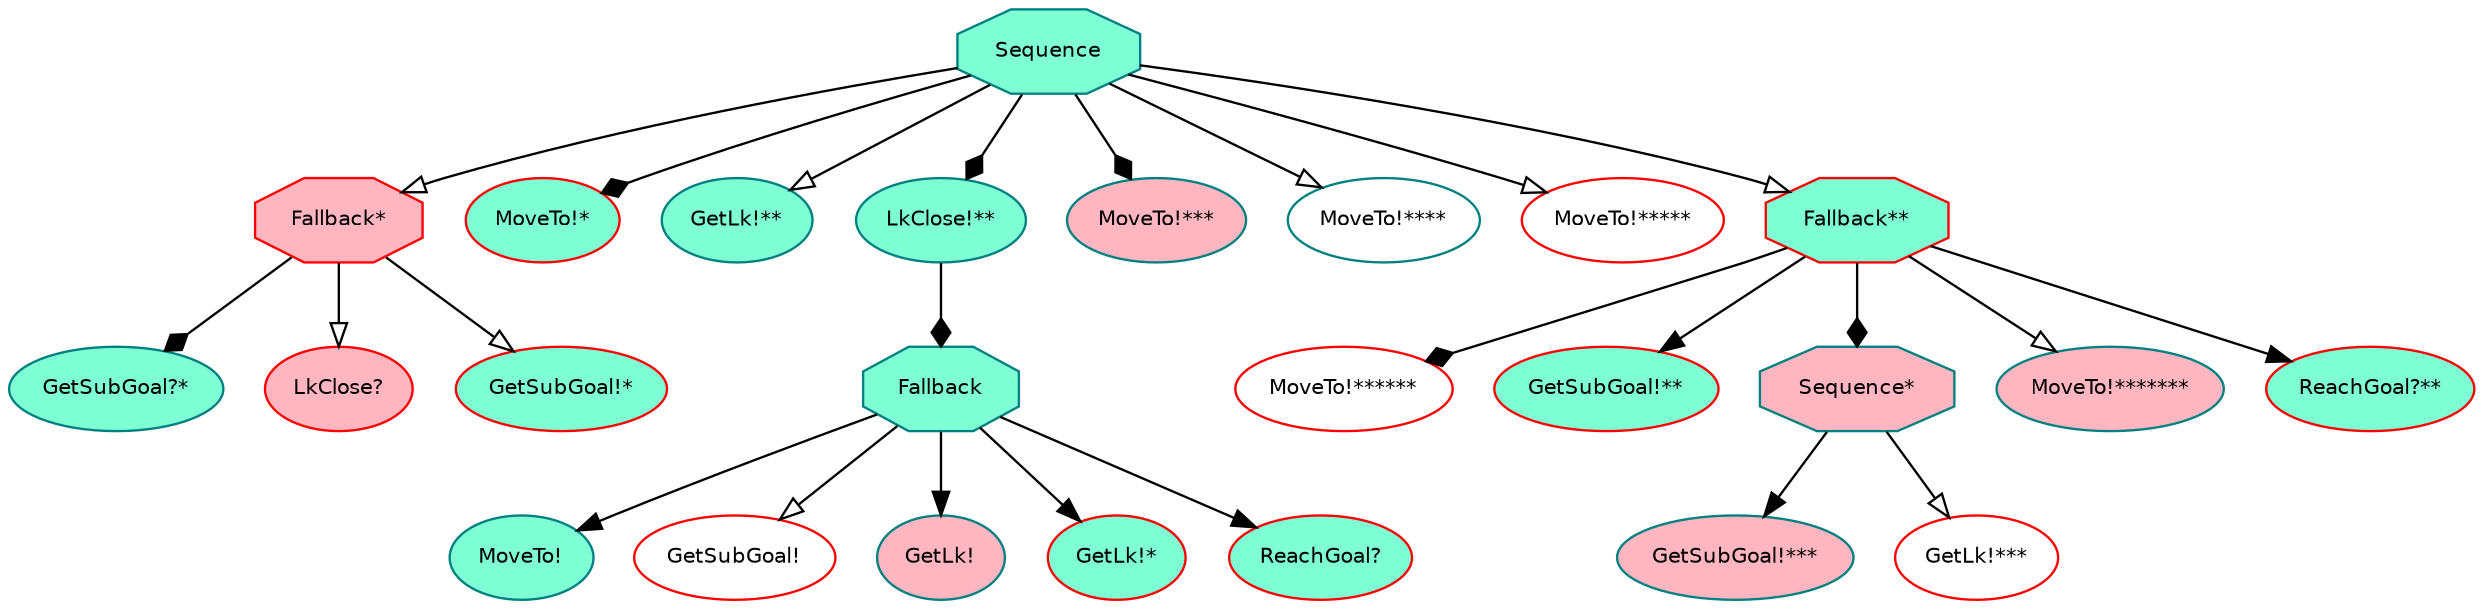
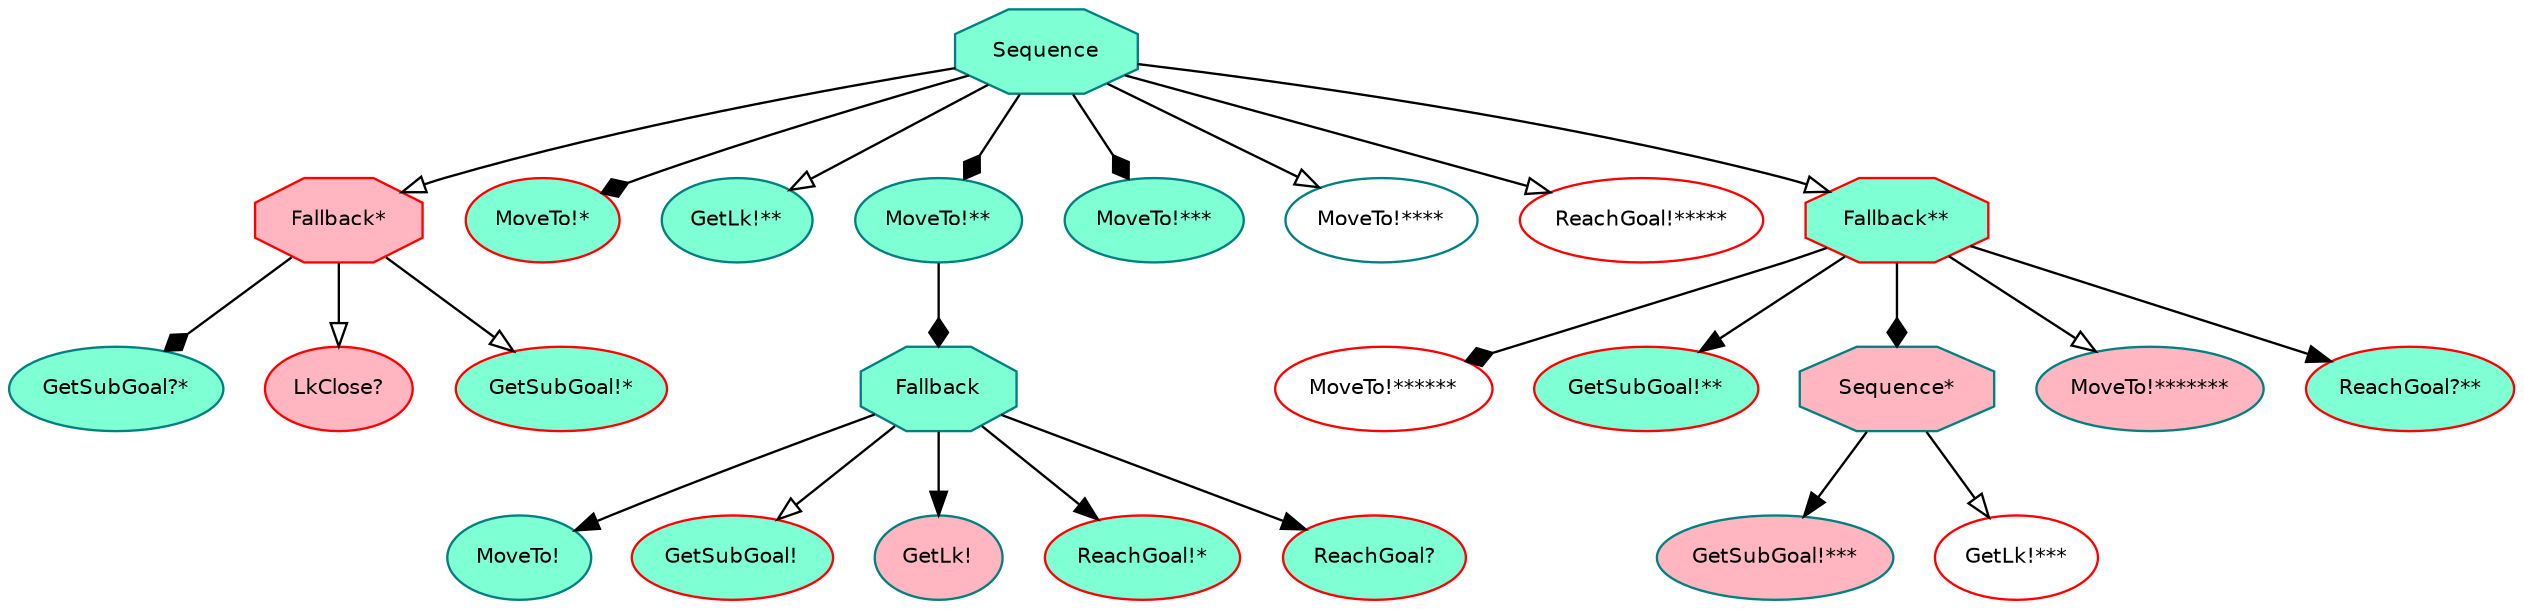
node "LkClose!**": label "LkClose!**" -> "MoveTo!**"
node "MoveTo!***": fillcolor lightpink -> aquamarine
node "MoveTo!*****": label "MoveTo!*****" -> "ReachGoal!*****"
node "GetSubGoal!": fillcolor white -> aquamarine
node "GetLk!*": label "GetLk!*" -> "ReachGoal!*"
